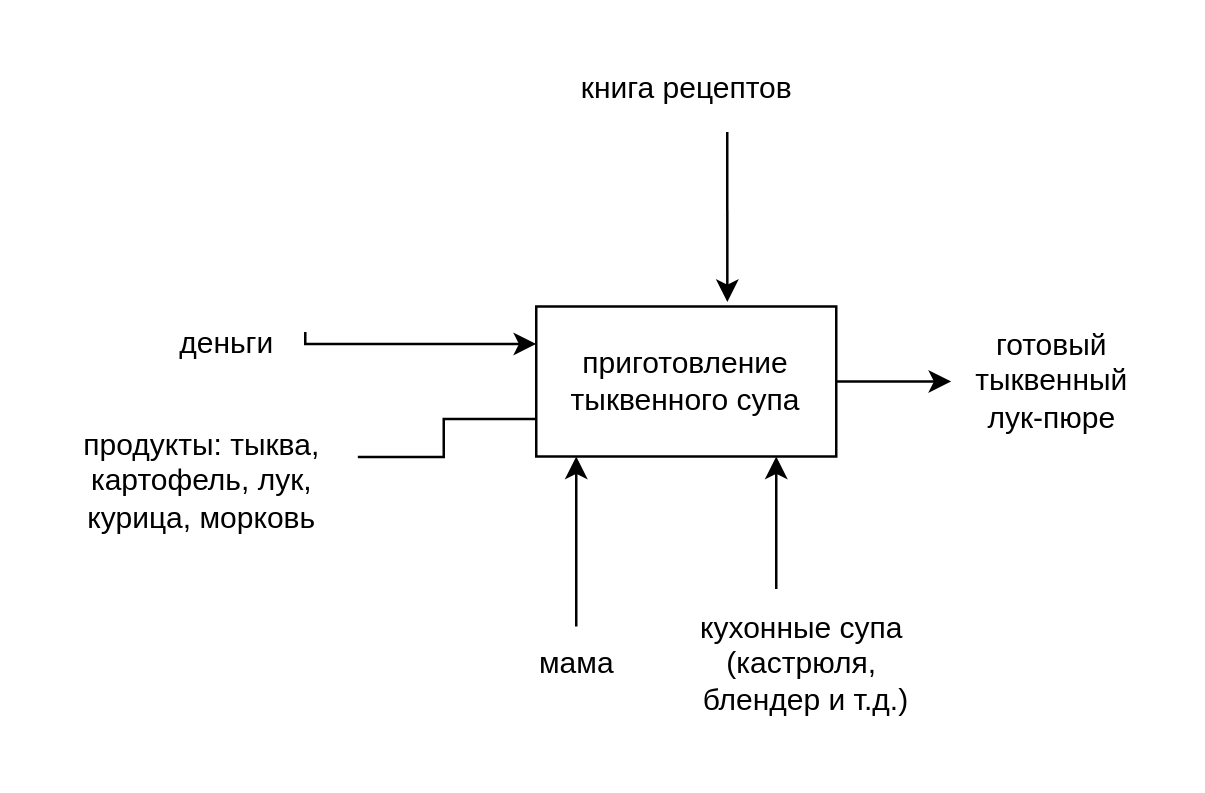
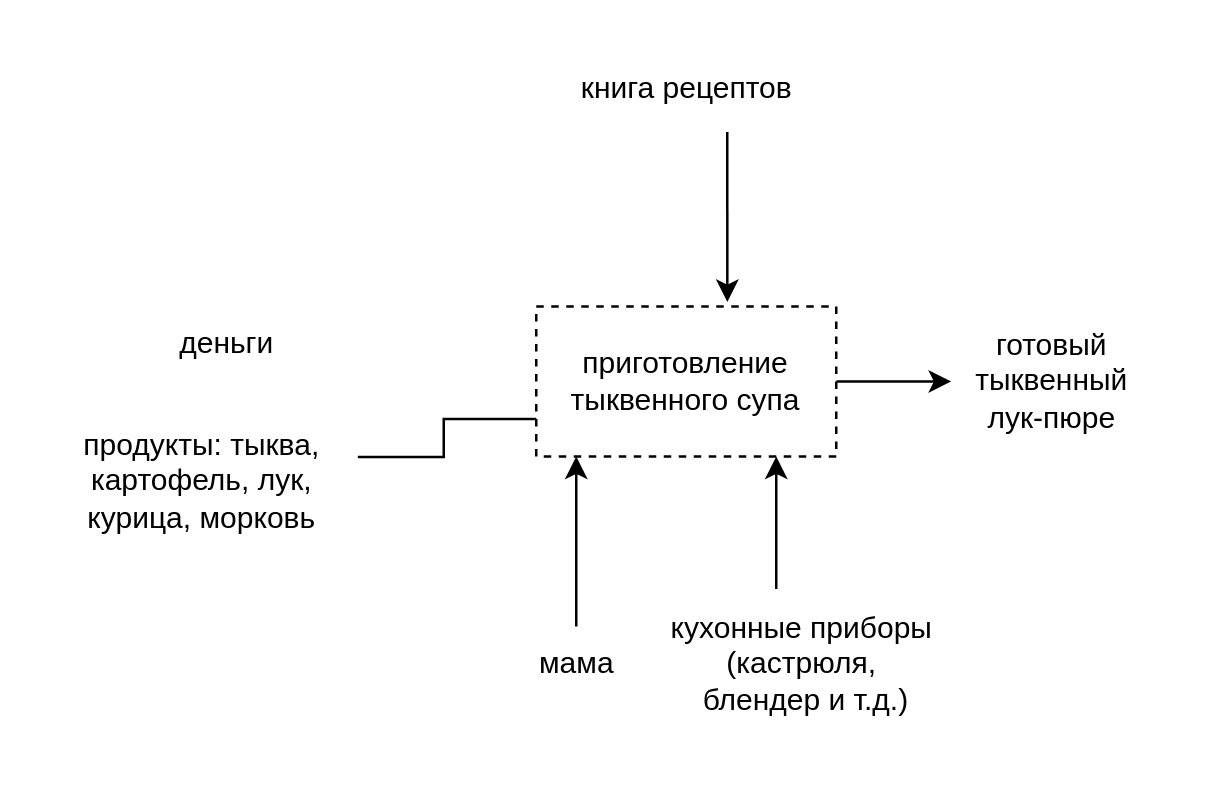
edge "деньги" -> "приготовление тыквенного супа": removed
node "приготовление тыквенного супа": style solid -> dashed
node "кухонные супа (кастрюля, блендер и т.д.)": label "кухонные супа (кастрюля, блендер и т.д.)" -> "кухонные приборы (кастрюля, блендер и т.д.)"
